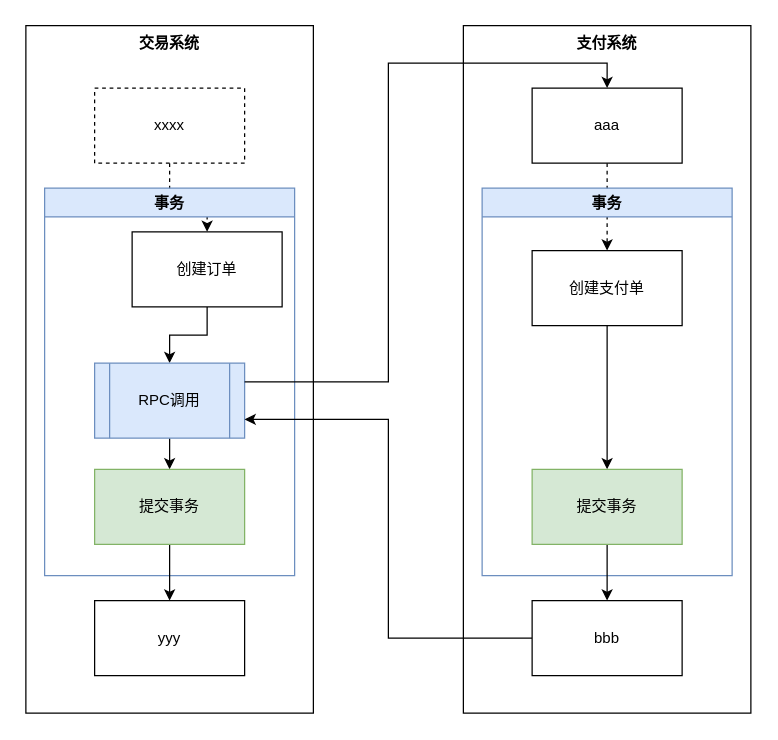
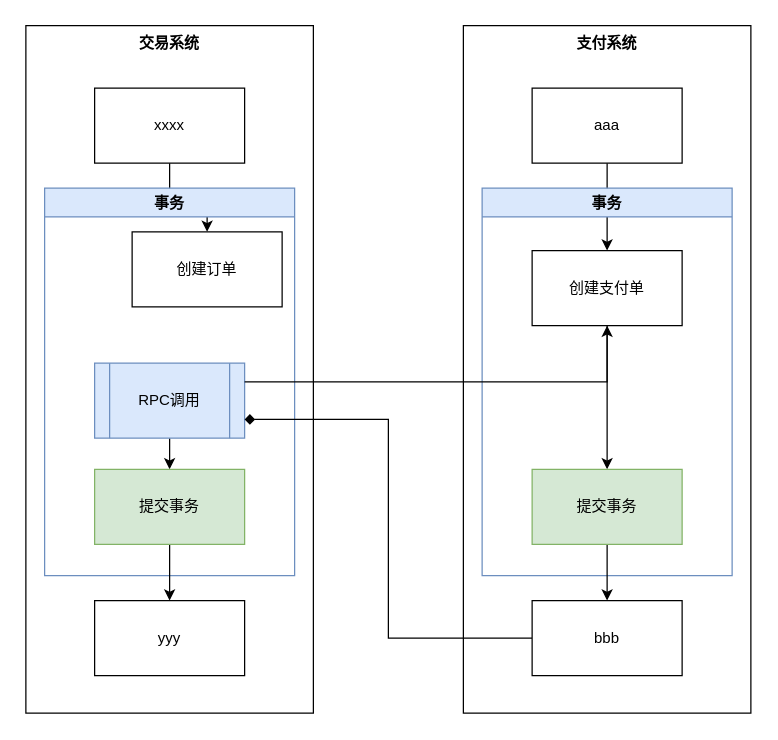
edge "RPC调用" -> "aaa": now "RPC调用" -> "创建支付单"
node "xxxx": style dashed -> solid
edge "xxxx" -> "创建订单": style dashed -> solid
edge "aaa" -> "创建支付单": style dashed -> solid
edge "创建订单" -> "RPC调用": removed
edge "bbb" -> "RPC调用": arrowhead classic -> diamond
